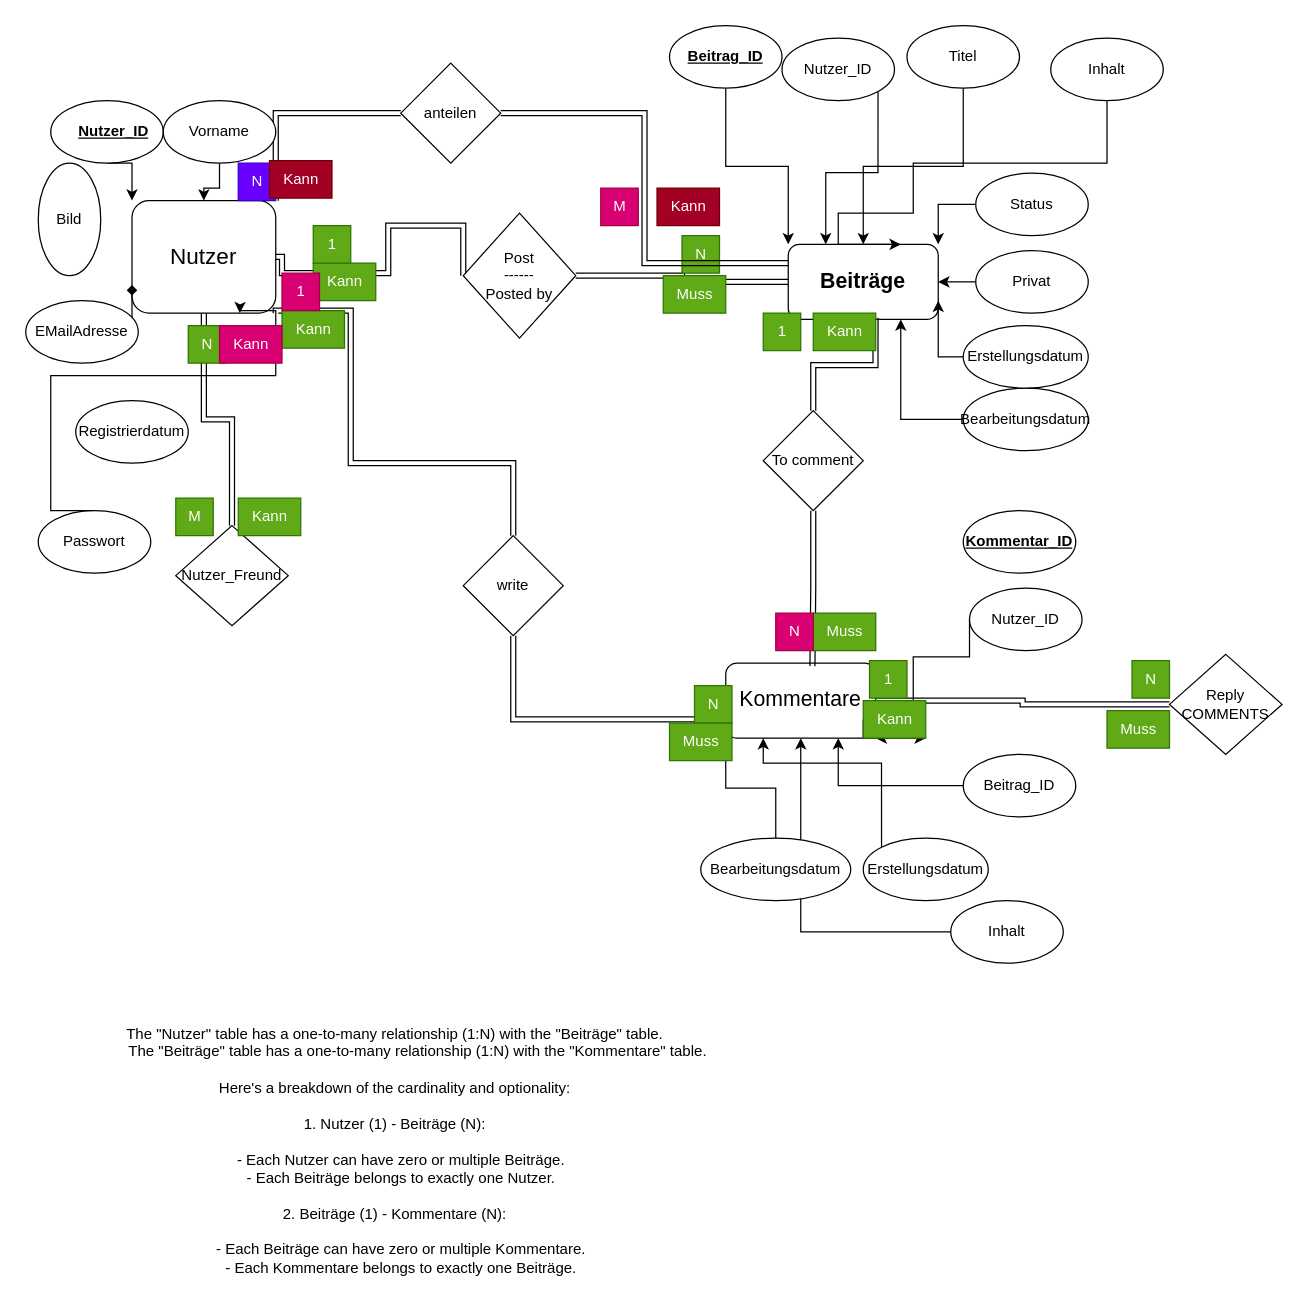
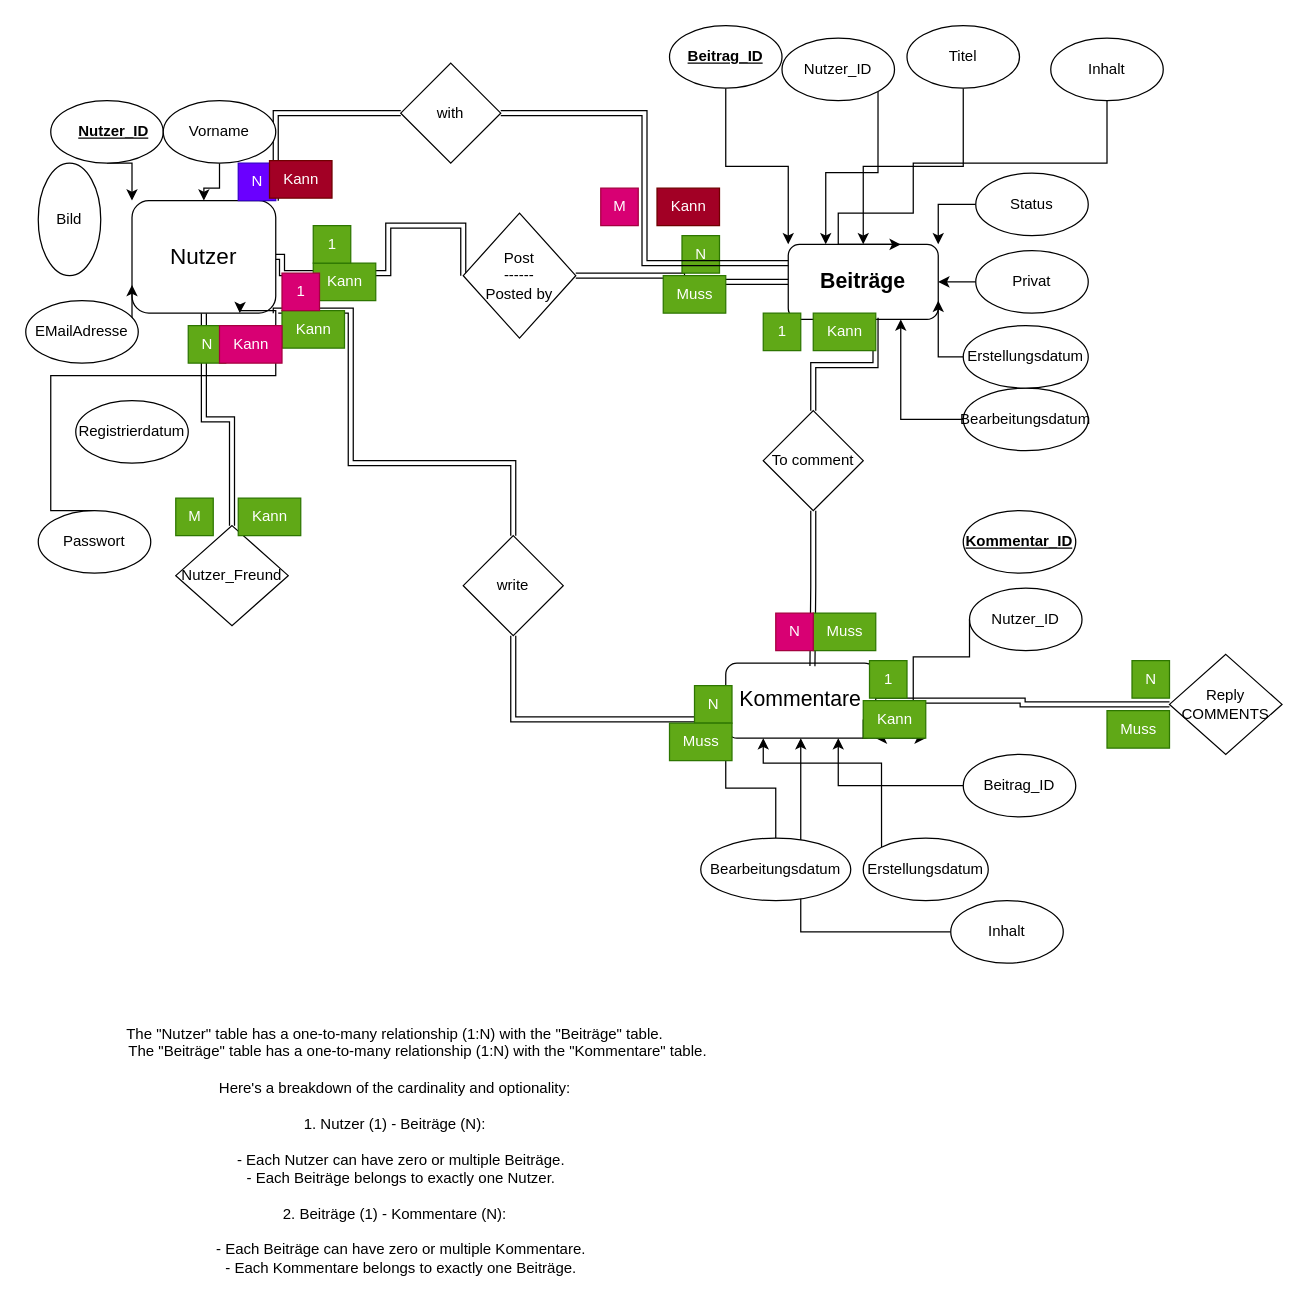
node "anteilen": label "anteilen" -> "with"
edge "EMailAdresse" -> "Nutzer": arrowhead diamond -> classic
